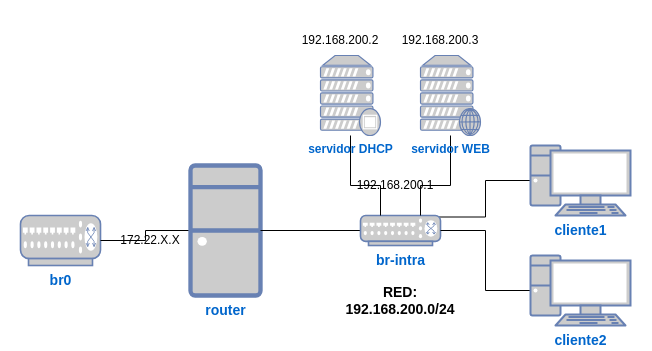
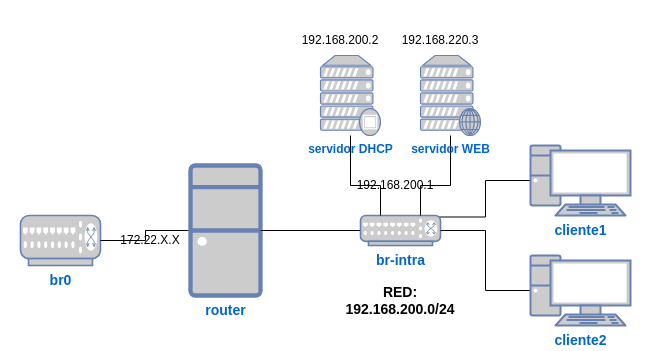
node "192.168.200.3": label "192.168.200.3" -> "192.168.220.3"
